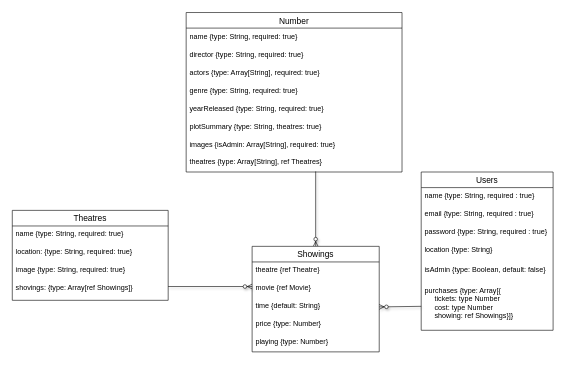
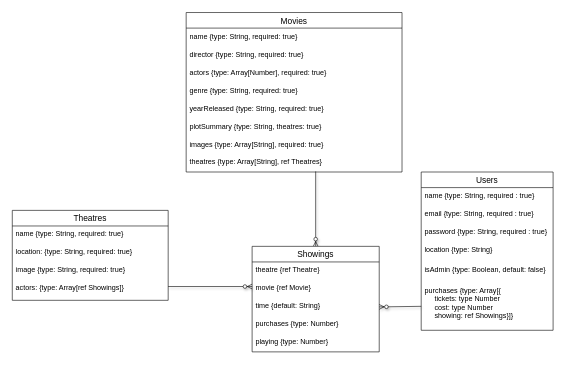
node "Number": label "Number" -> "Movies"
node "actors {type: Array[String], required: true}": label "actors {type: Array[String], required: true}" -> "actors {type: Array[Number], required: true}"
node "images {isAdmin: Array[String], required: true}": label "images {isAdmin: Array[String], required: true}" -> "images {type: Array[String], required: true}"
node "shovings: {type: Array[ref Showings]}": label "shovings: {type: Array[ref Showings]}" -> "actors: {type: Array[ref Showings]}"
node "price {type: Number}": label "price {type: Number}" -> "purchases {type: Number}"
